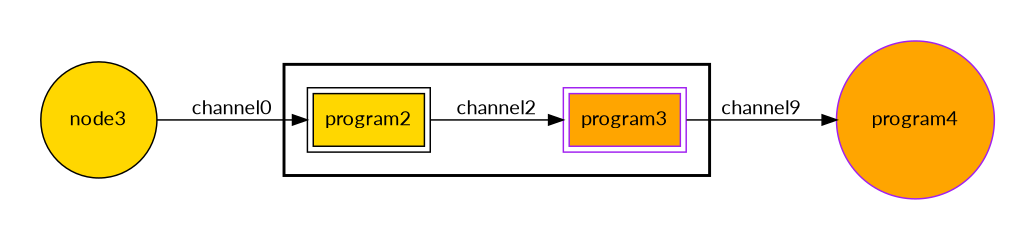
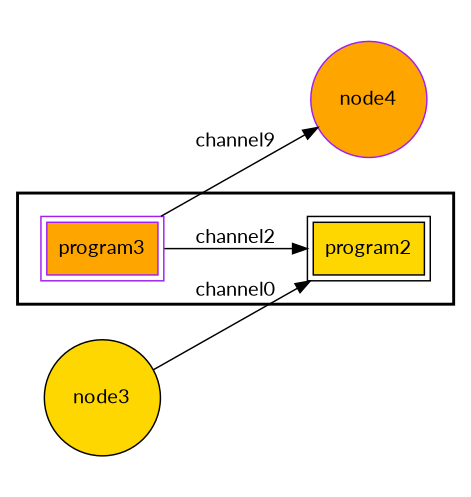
edge "program2" -> "program3": reversed
node "program4": label "program4" -> "node4"
